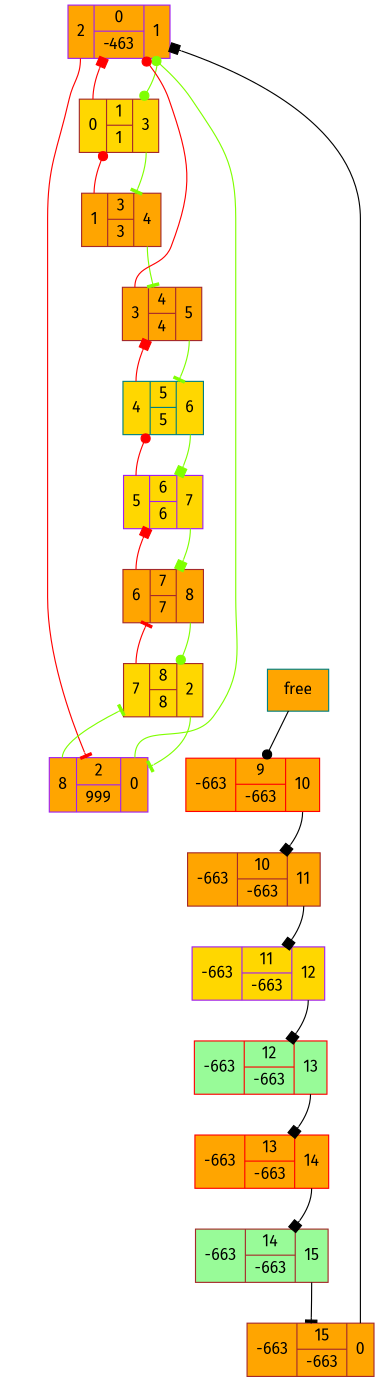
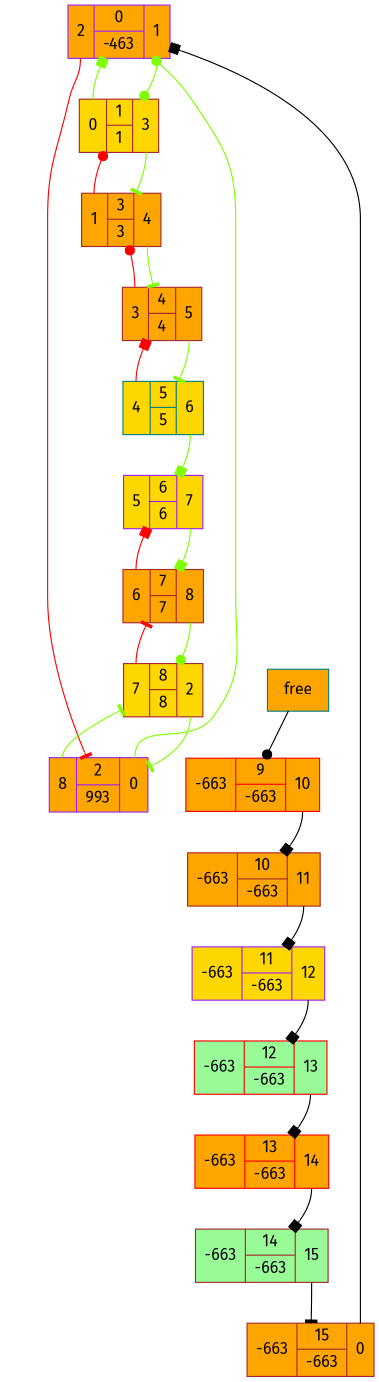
edge "0" -> "2": color red -> chartreuse
edge "3" -> "2": now "3" -> "1"
edge "5" -> "4": removed
node "8": text "999" -> "993"
